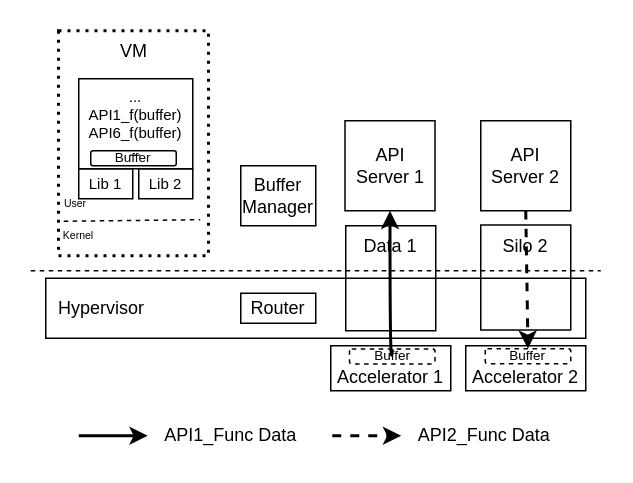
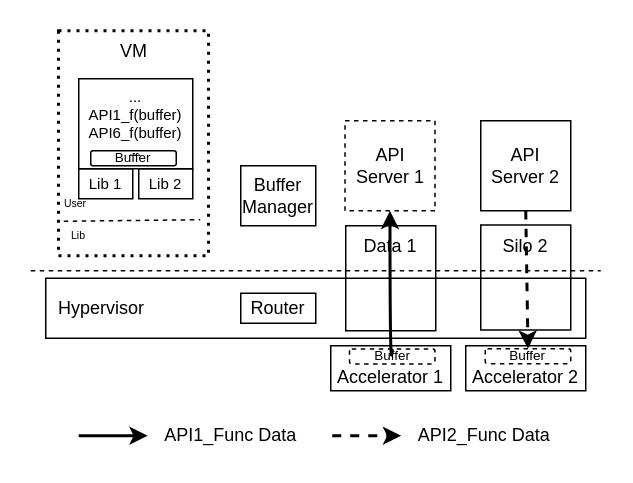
node "API Server 1": style solid -> dashed
node "Kernel": label "Kernel" -> "Lib"
